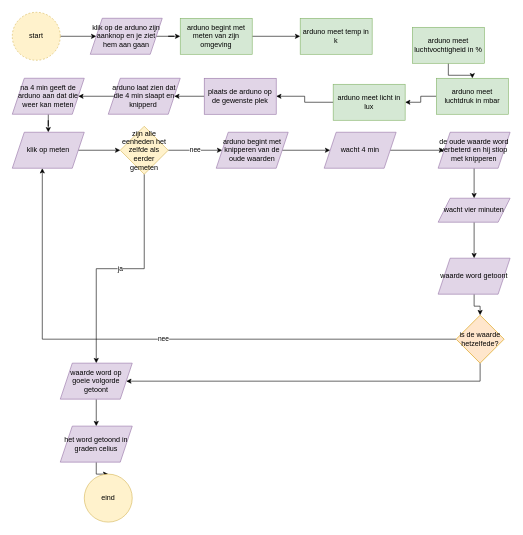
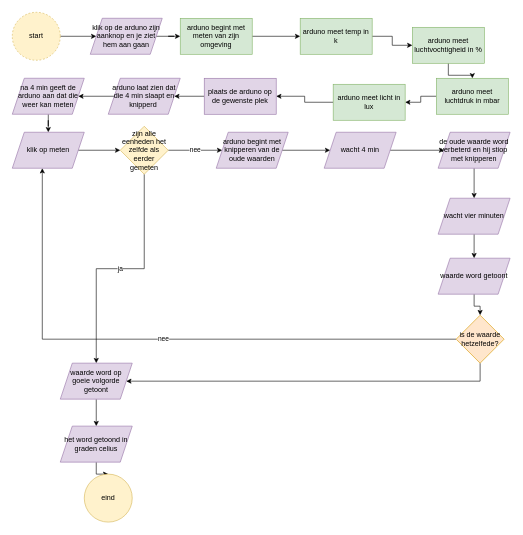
edge "arduno meet temp in k" -> "arduno meet luchtvochtigheid in %": added
node "wacht vier minuten": size 72x24 -> 72x36
